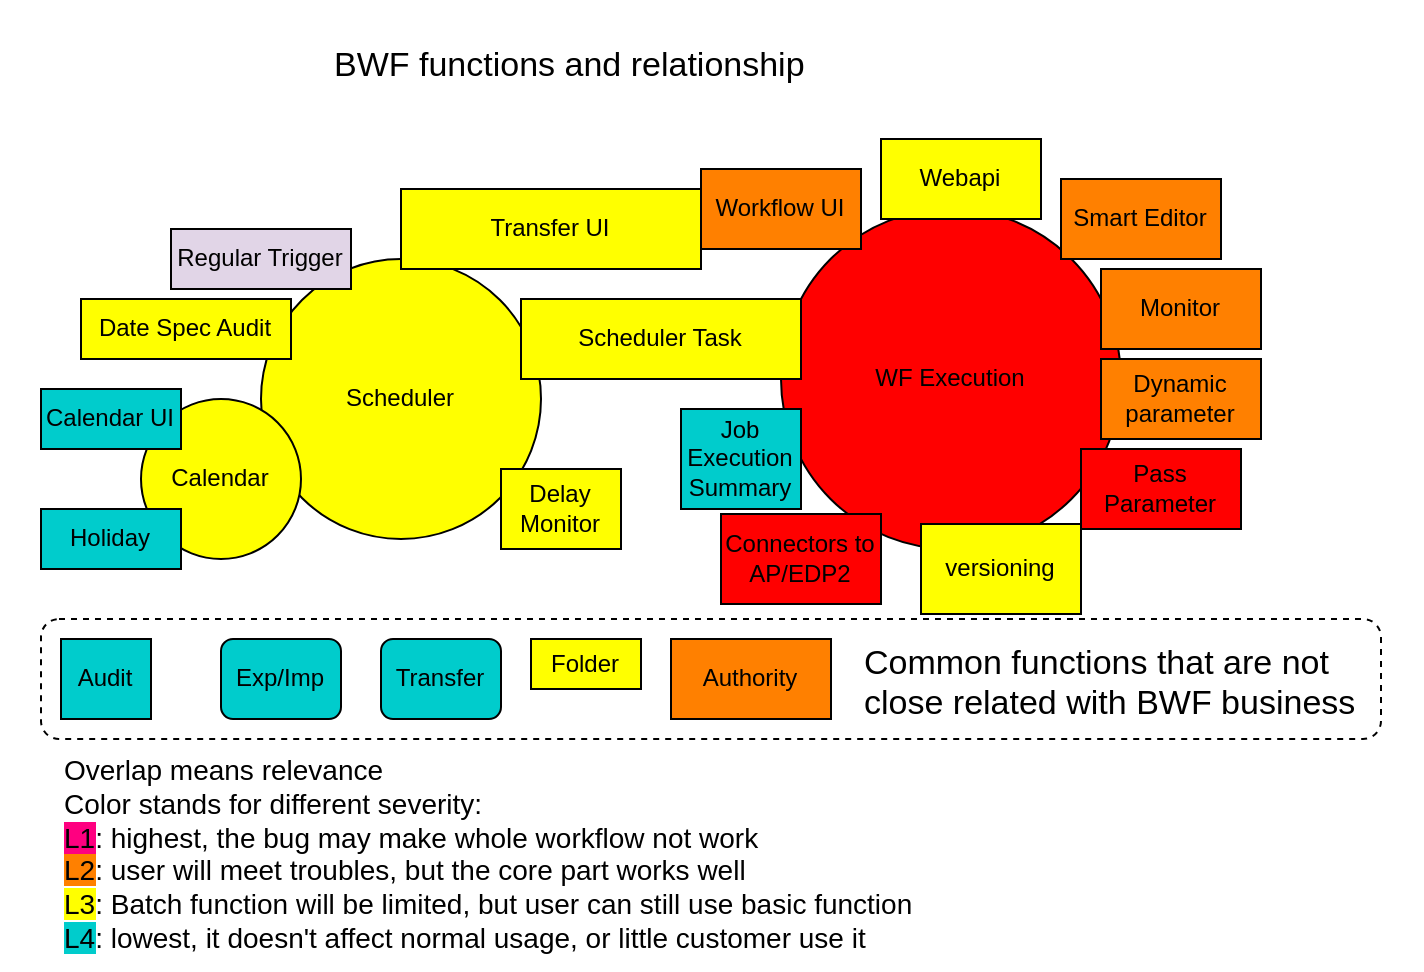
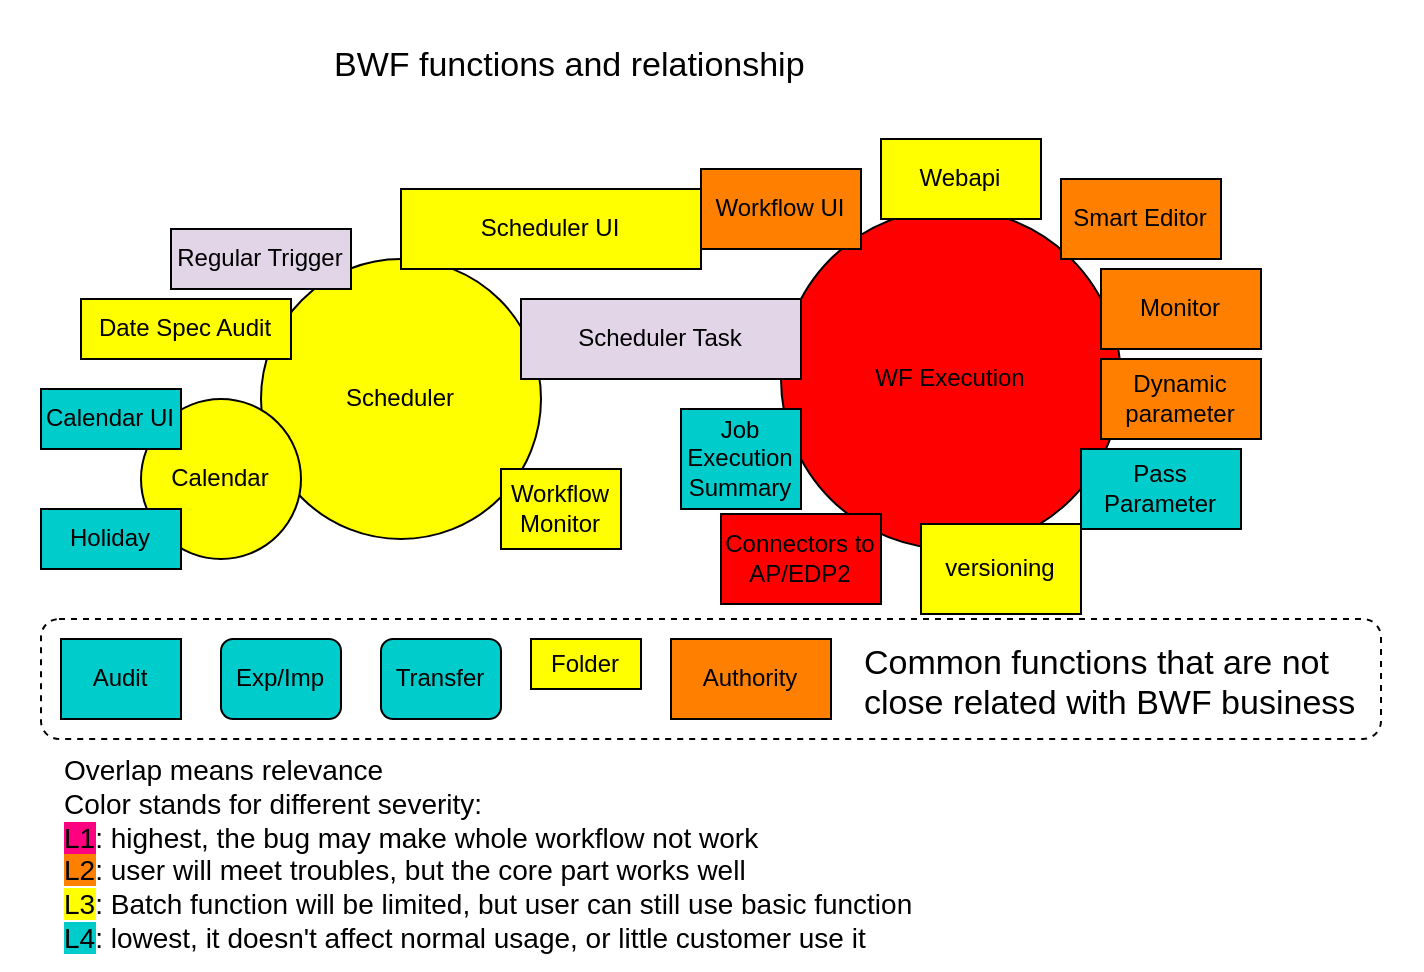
node "Transfer UI": label "Transfer UI" -> "Scheduler UI"
node "Scheduler Task": fillcolor #ffff00 -> #e1d5e7
node "Pass Parameter": fillcolor #ff0000 -> #00cccc
node "Delay Monitor": label "Delay Monitor" -> "Workflow Monitor"
node "Audit": size 90x80 -> 120x80
